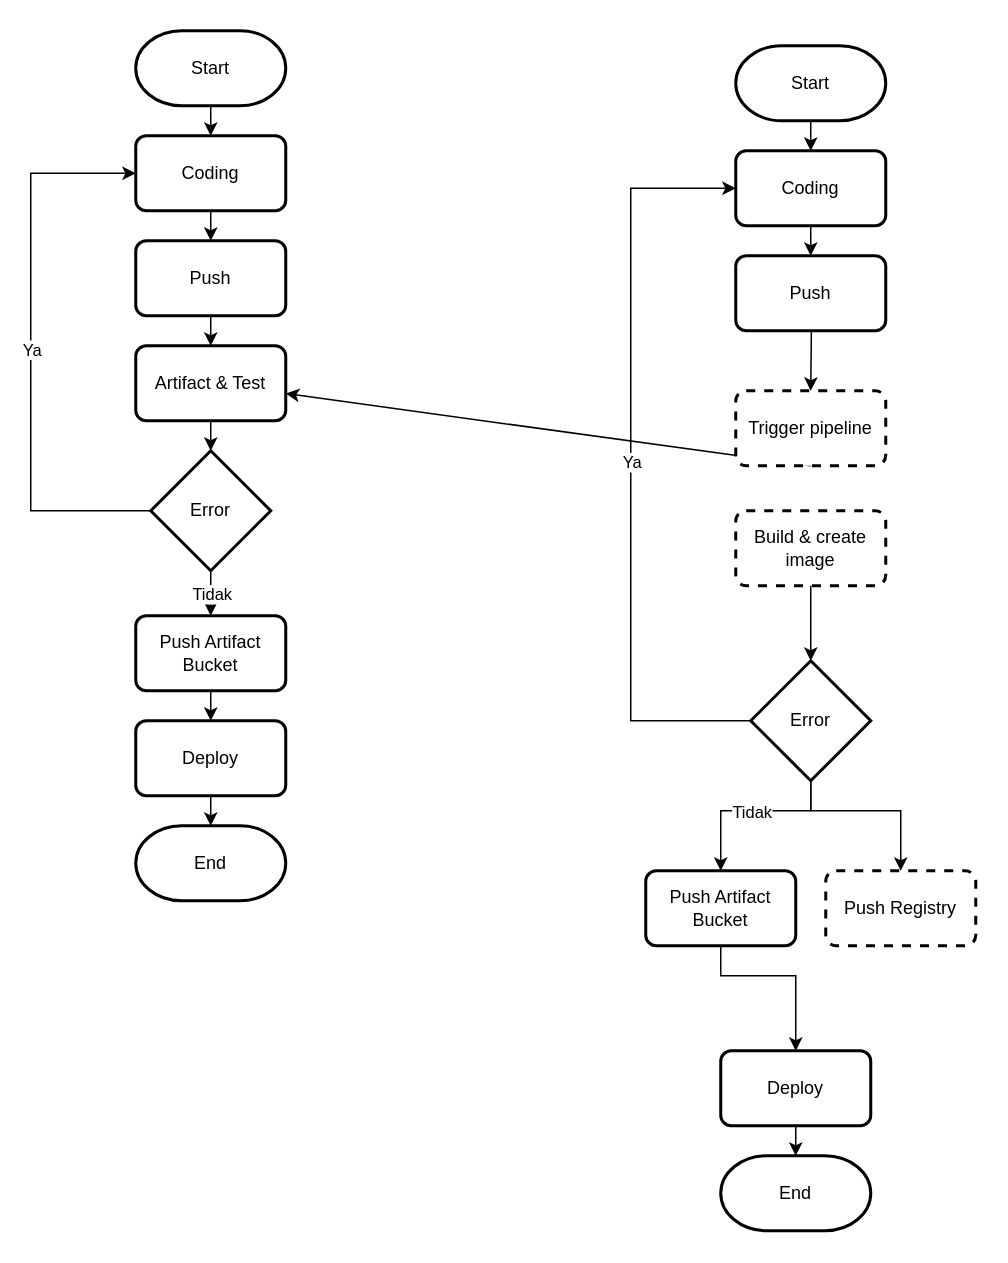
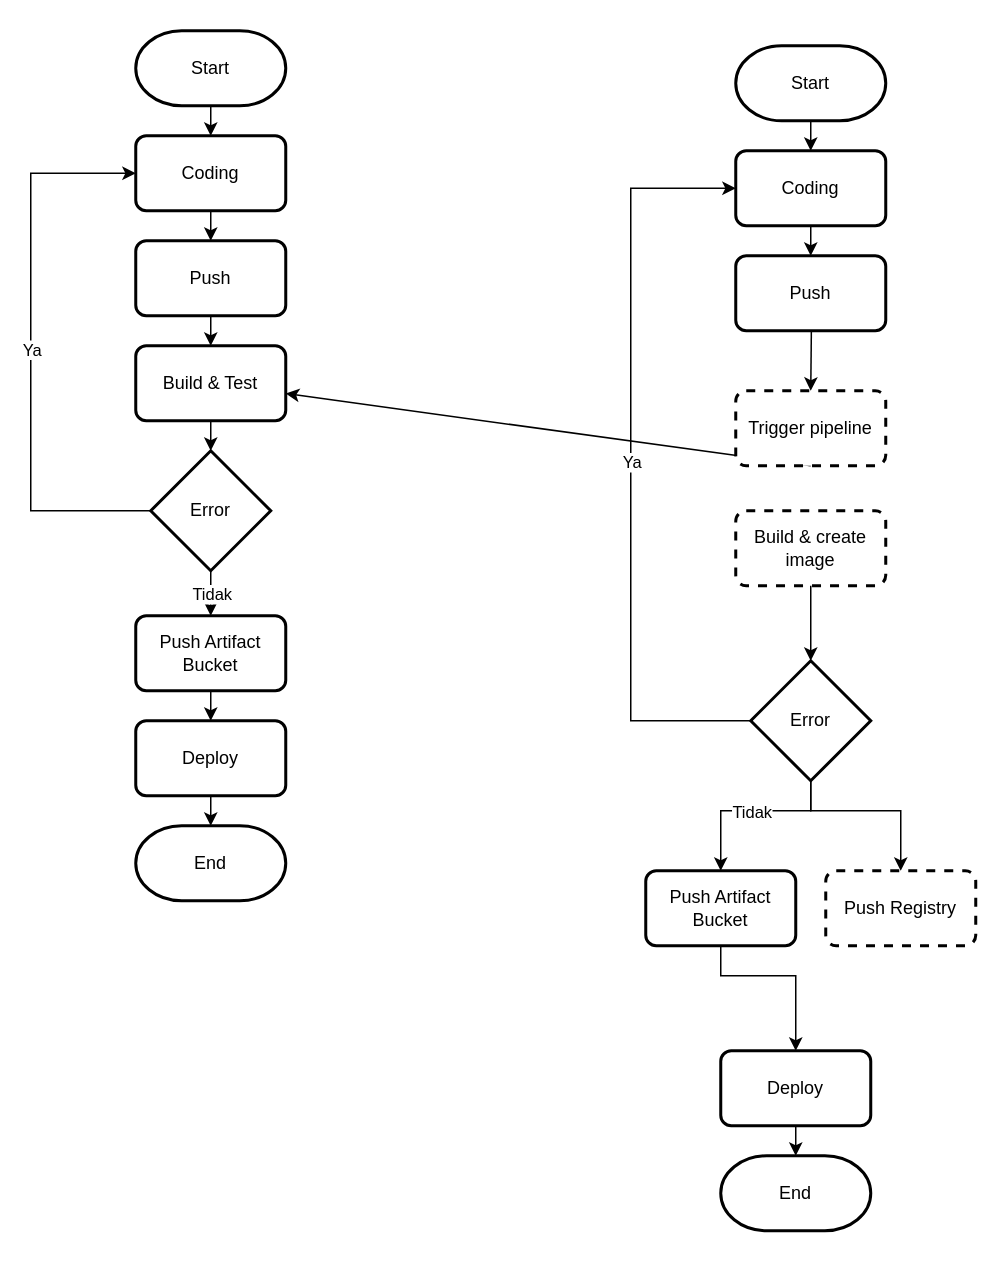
node "Artifact & Test": label "Artifact & Test" -> "Build & Test"
